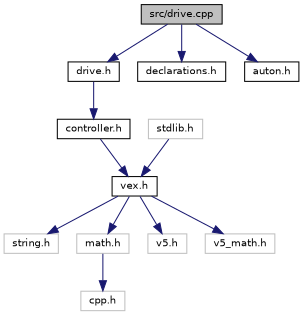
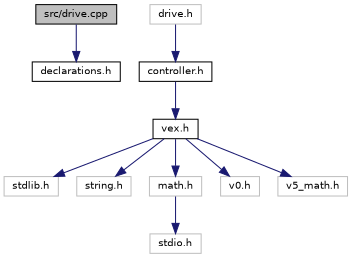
edge "src/drive.cpp" -> "drive.h": removed
node "drive.h": color black -> grey75
node "auton.h": removed
edge "stdlib.h" -> "vex.h": reversed
node "v5.h": label "v5.h" -> "v0.h"
node "cpp.h": label "cpp.h" -> "stdio.h"
